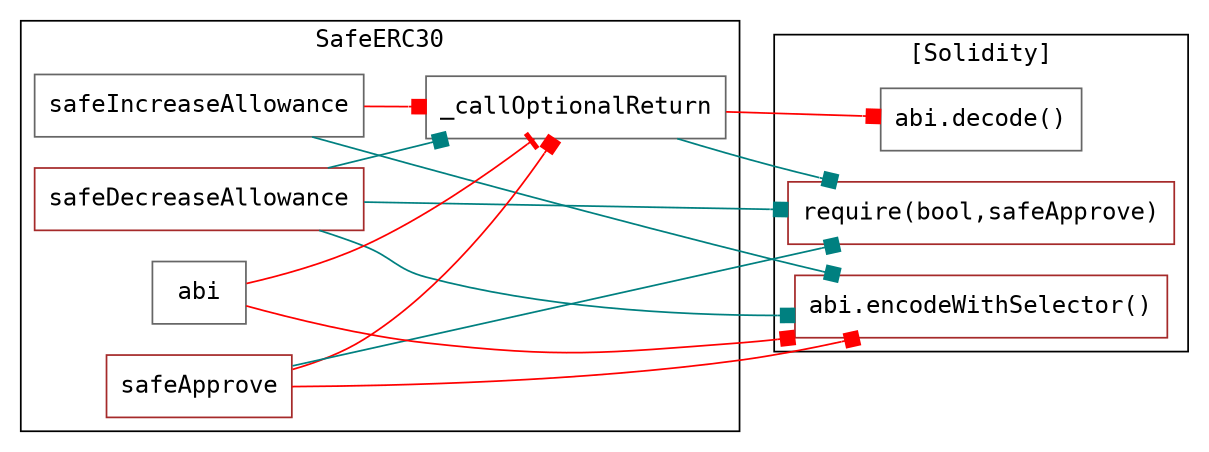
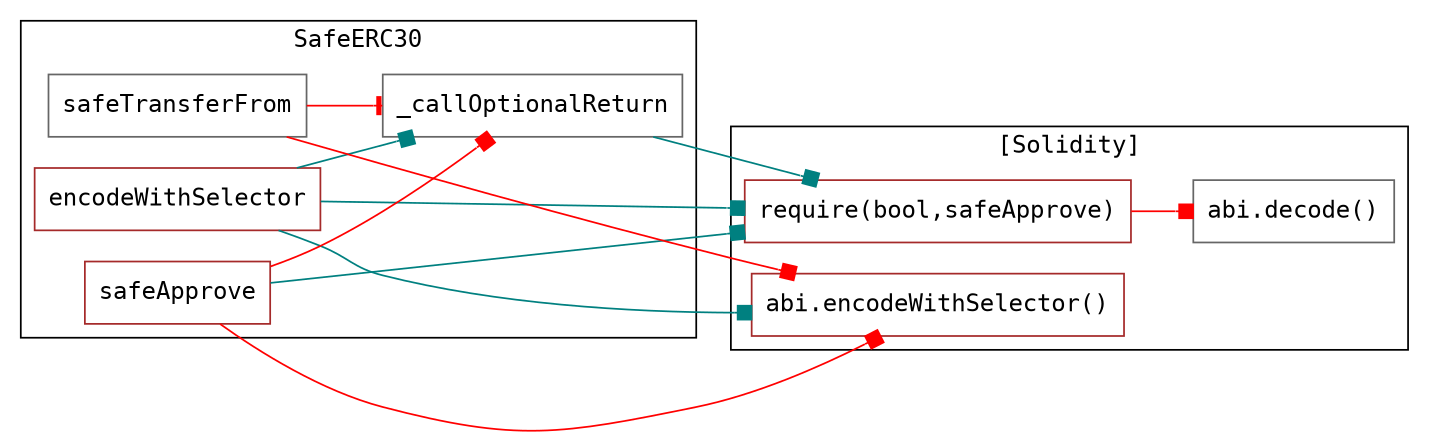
node "safeIncreaseAllowance": removed
edge "_callOptionalReturn" -> "abi.decode()": now "require(bool,safeApprove)" -> "abi.decode()"
node "safeDecreaseAllowance": label "safeDecreaseAllowance" -> "encodeWithSelector"
node "abi": label "abi" -> "safeTransferFrom"
